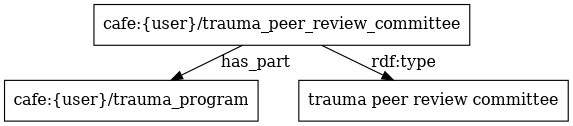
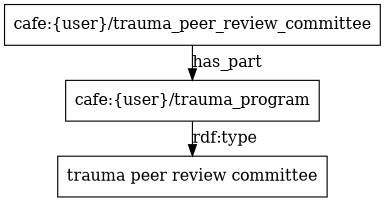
edge "cafe:{user}/trauma_peer_review_committee" -> "trauma peer review committee": now "cafe:{user}/trauma_program" -> "trauma peer review committee"
